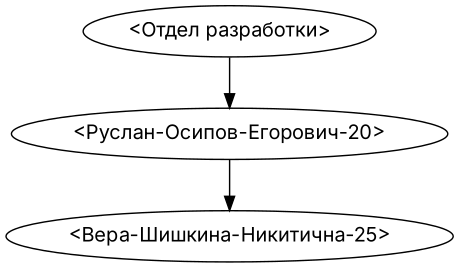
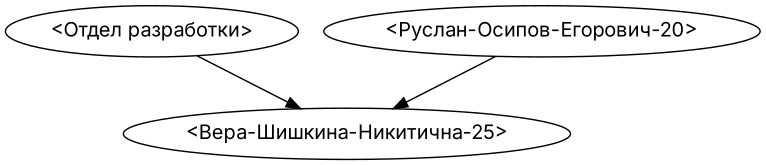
edge "<Отдел разработки>" -> "<Руслан-Осипов-Егорович-20>": now "<Отдел разработки>" -> "<Вера-Шишкина-Никитична-25>"
